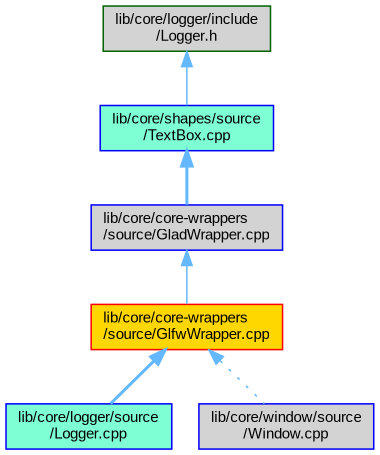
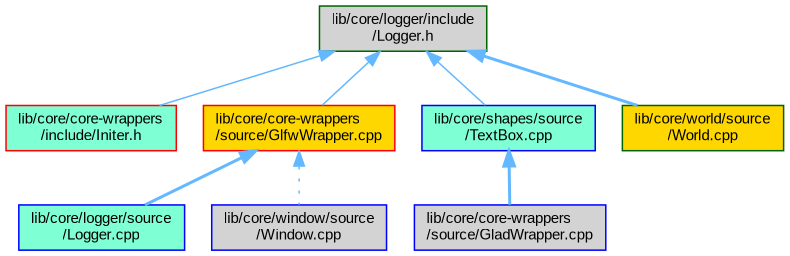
node "lib/core/core-wrappers /include/Initer.h": added
node "lib/core/world/source /World.cpp": added
edge "lib/core/core-wrappers /source/GlfwWrapper.cpp" -> "lib/core/core-wrappers /source/GladWrapper.cpp": now "lib/core/core-wrappers /source/GlfwWrapper.cpp" -> "lib/core/logger/include /Logger.h"
